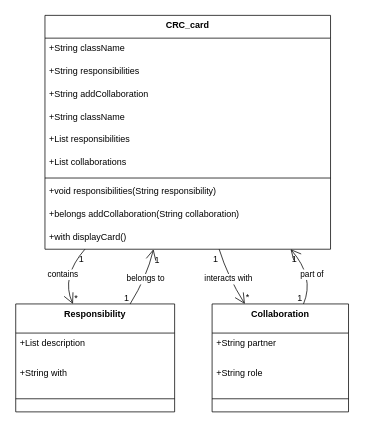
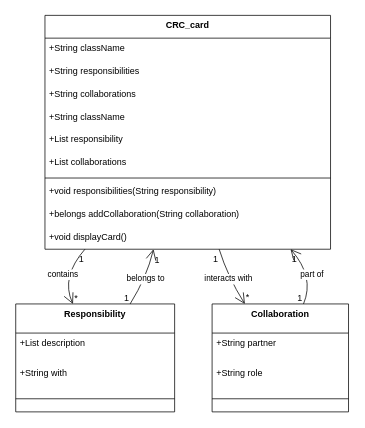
node "+String addCollaboration": label "+String addCollaboration" -> "+String collaborations"
node "+List responsibilities": label "+List responsibilities" -> "+List responsibility"
node "+with displayCard()": label "+with displayCard()" -> "+void displayCard()"
